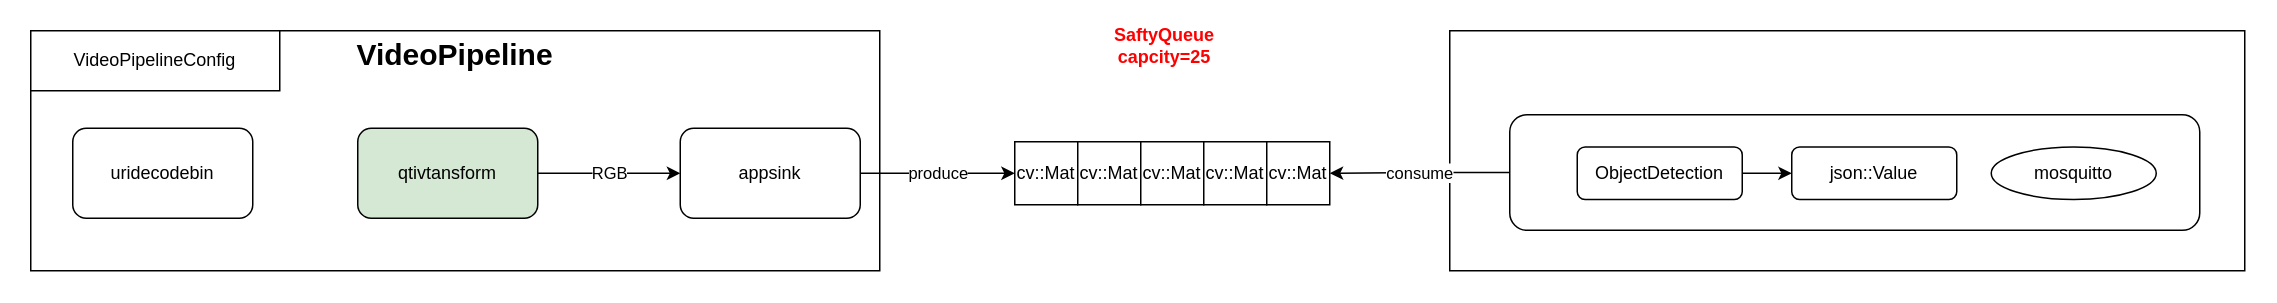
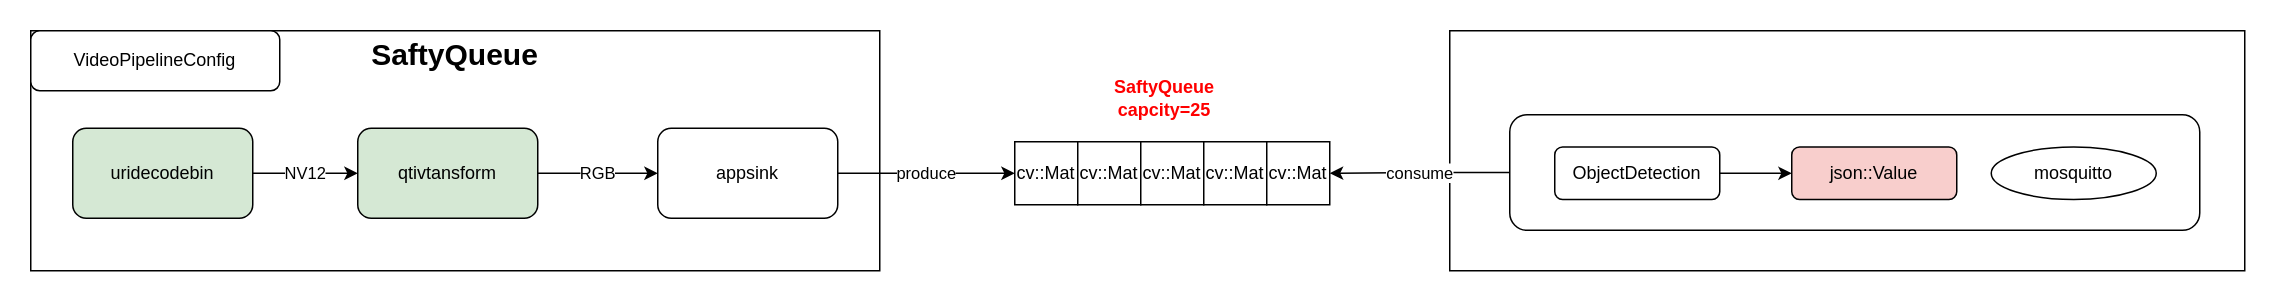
node "SaftyQueue capcity=25": moved (1165, 46) -> (1165, 98)
node "VideoPipeline": label "VideoPipeline" -> "SaftyQueue"
node "VideoPipelineConfig": shape rectangle -> rounded rectangle
node "uridecodebin": fillcolor #ffffff -> #d5e8d4
edge "uridecodebin" -> "qtivtansform": added, label "NV12"
node "appsink": moved (770, 173) -> (748, 173)
node "ObjectDetection": moved (1660, 173) -> (1637, 173)
node "json::Value": fillcolor #ffffff -> #f8cecc
